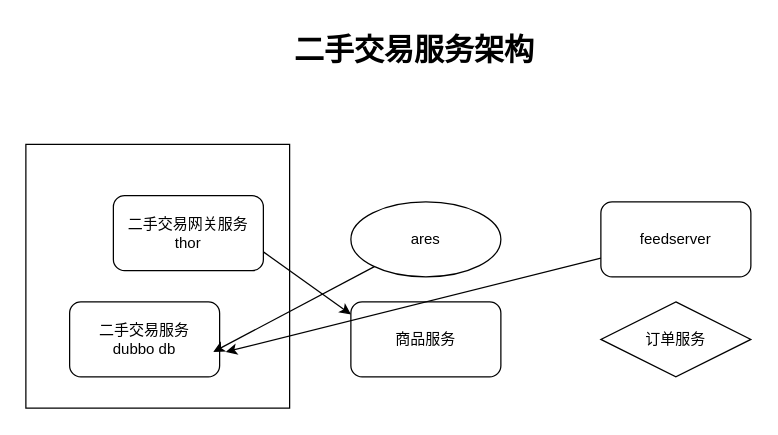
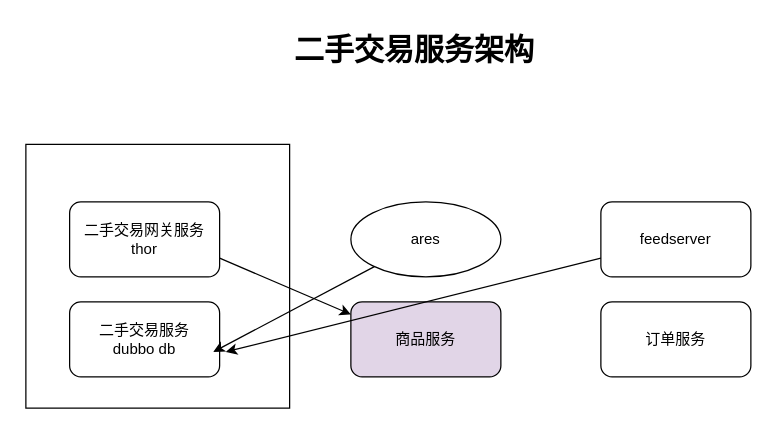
node "二手交易网关服务 thor": moved (188, 233) -> (144, 239)
node "商品服务": fillcolor #ffffff -> #e1d5e7
node "订单服务": shape diamond -> rounded rectangle
